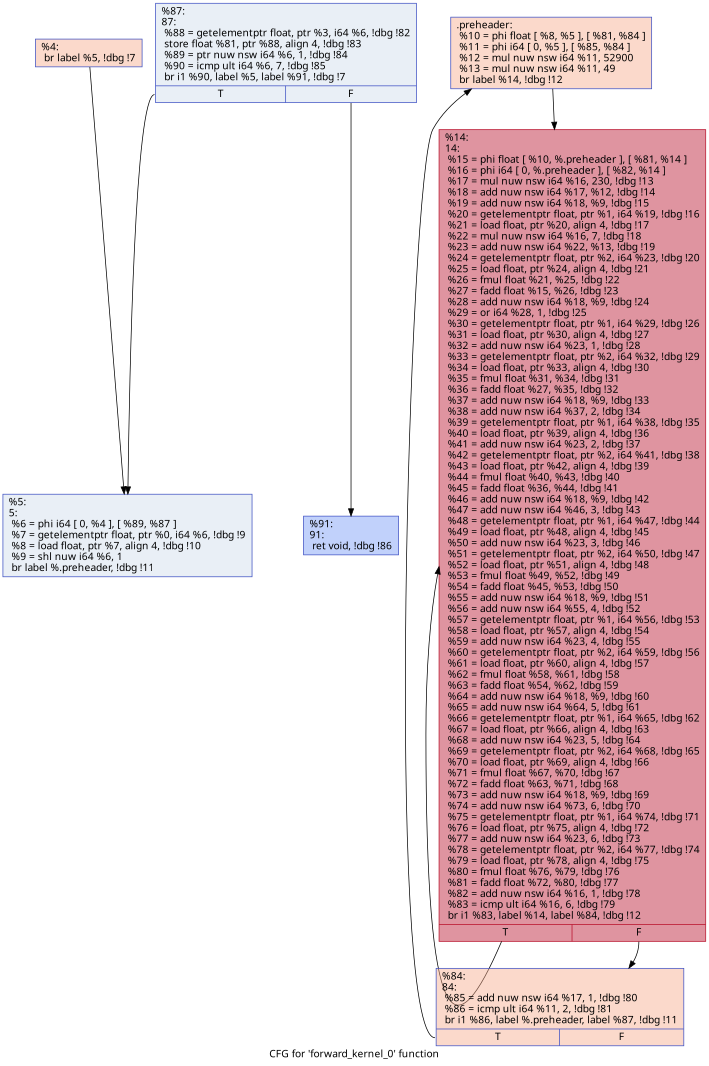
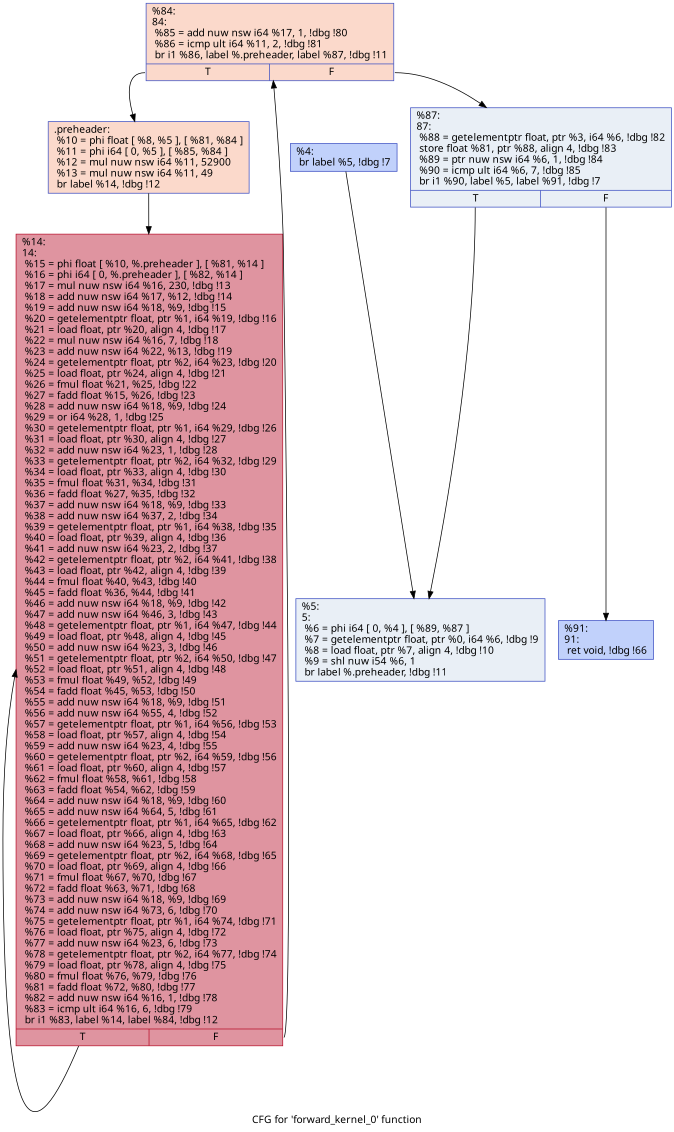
node "%4:": fillcolor #f7a88970 -> #7396f570
edge "%84:" -> "%87:": added
node "%91:": text "ret void, !dbg !86" -> "ret void, !dbg !66"
node "%5:": text "%9 = shl nuw i64 %6, 1" -> "%9 = shl nuw i54 %6, 1"
